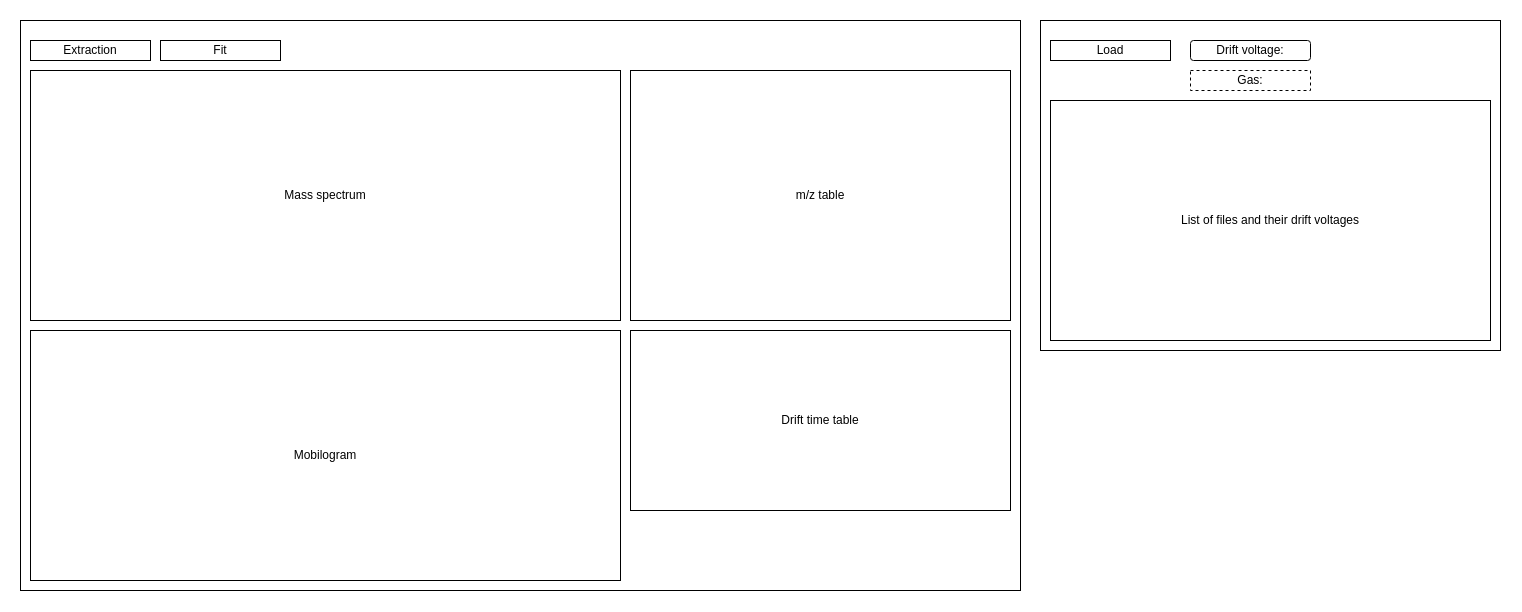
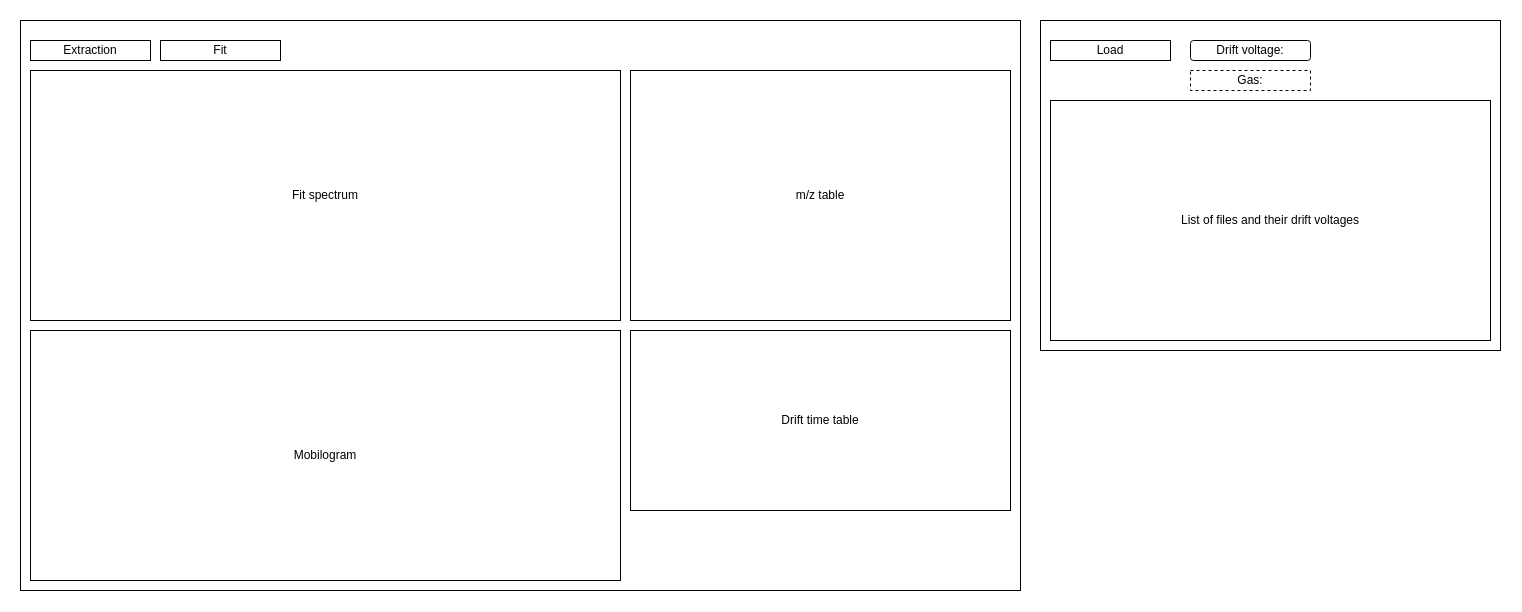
node "Mass spectrum": label "Mass spectrum" -> "Fit spectrum"
